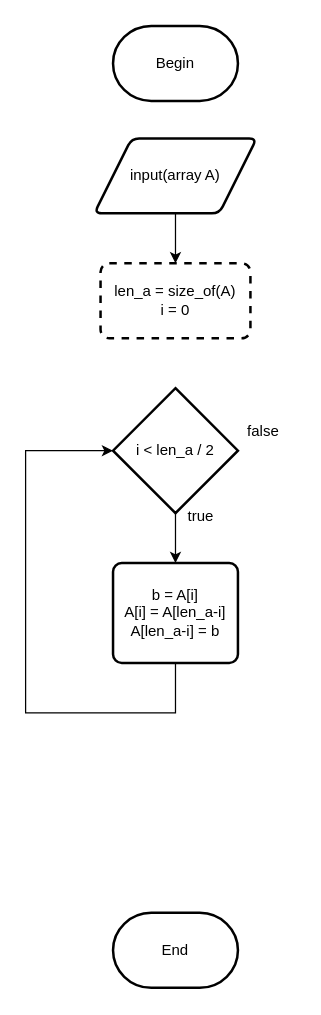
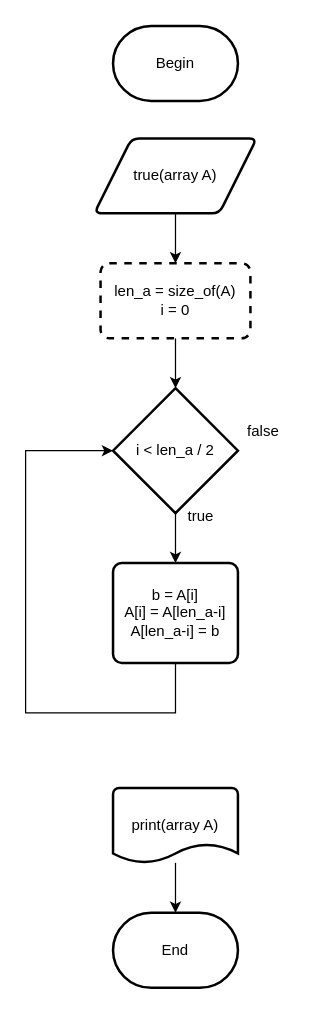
node "input(array A)": label "input(array A)" -> "true(array A)"
edge "len_a = size_of(A) i = 0" -> "i < len_a / 2": added
node "print(array A)": added
edge "print(array A)" -> "End": added
